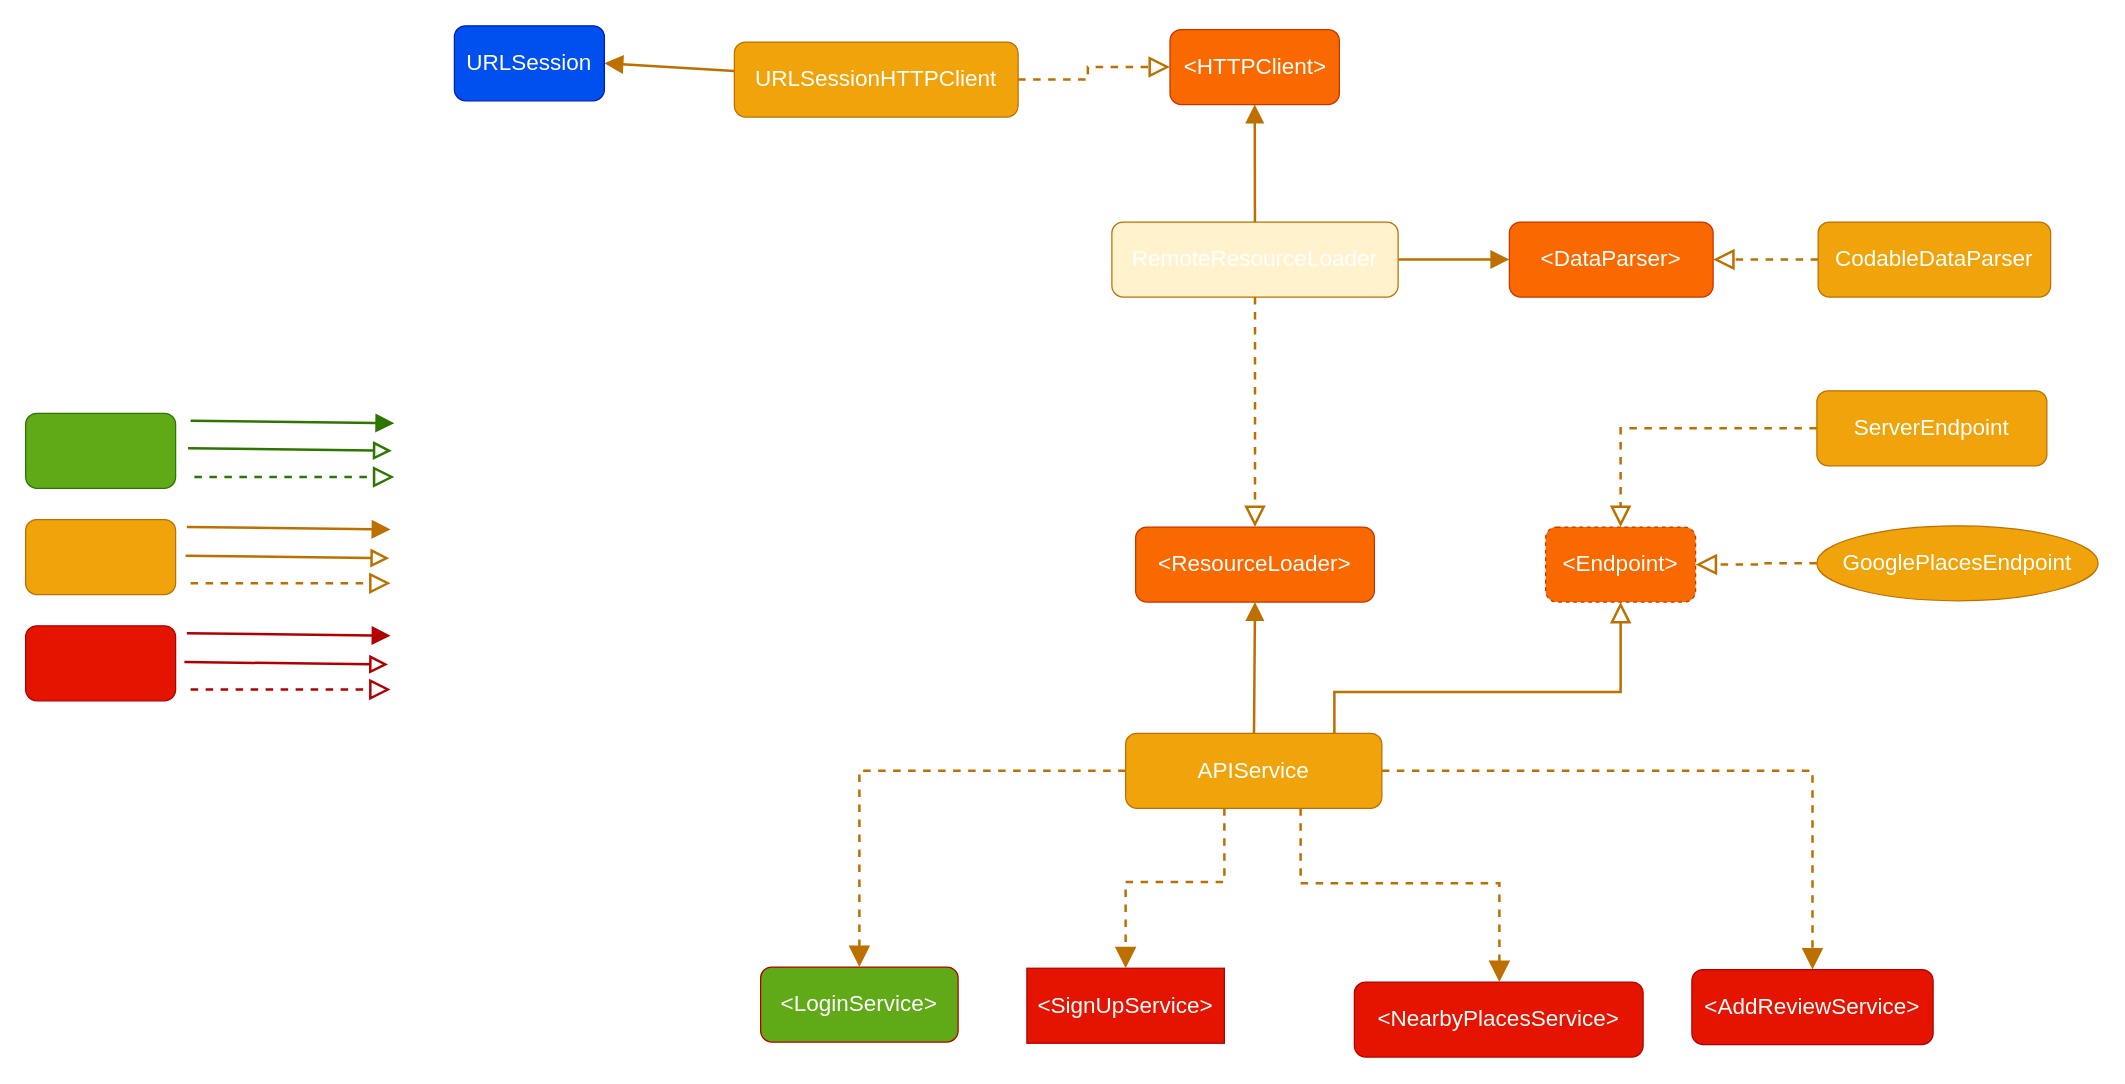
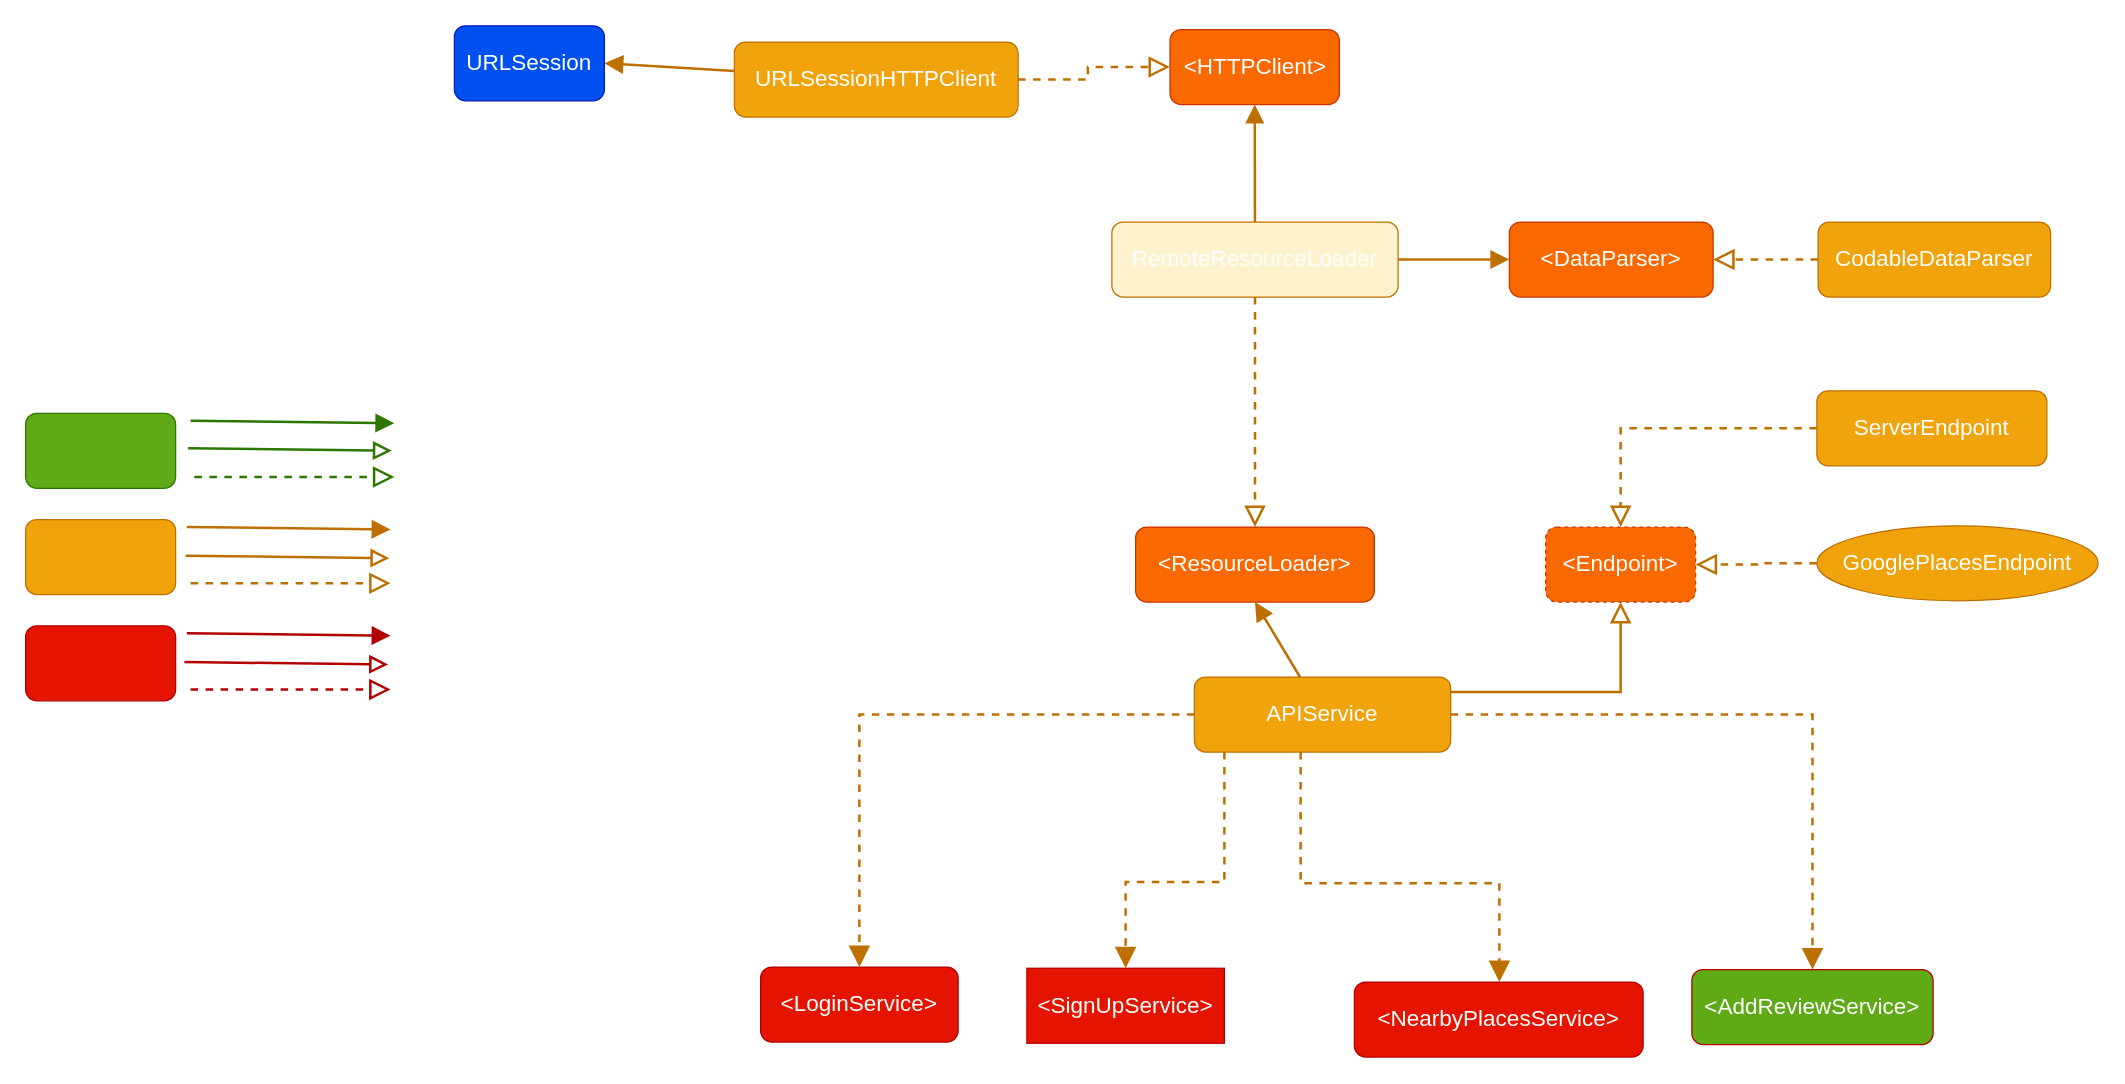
node "APIService": moved (1254, 771) -> (1323, 714)
node "<LoginService>": fillcolor #60a917 -> #e51400
node "<AddReviewService>": fillcolor #e51400 -> #60a917
